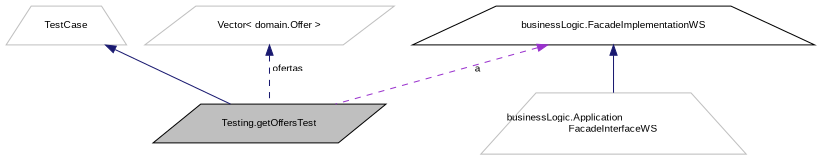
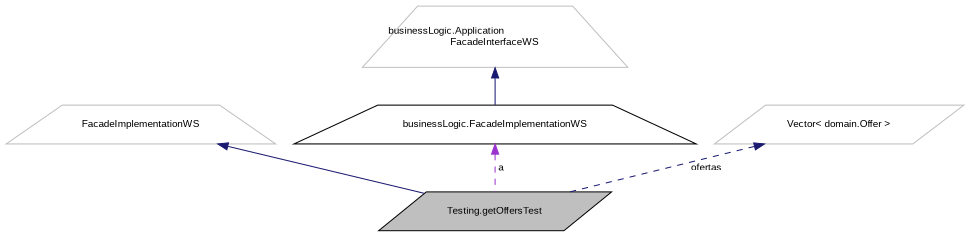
node "TestCase": label "TestCase" -> "FacadeImplementationWS"
edge "businessLogic.Application FacadeInterfaceWS" -> "businessLogic.FacadeImplementationWS": reversed
